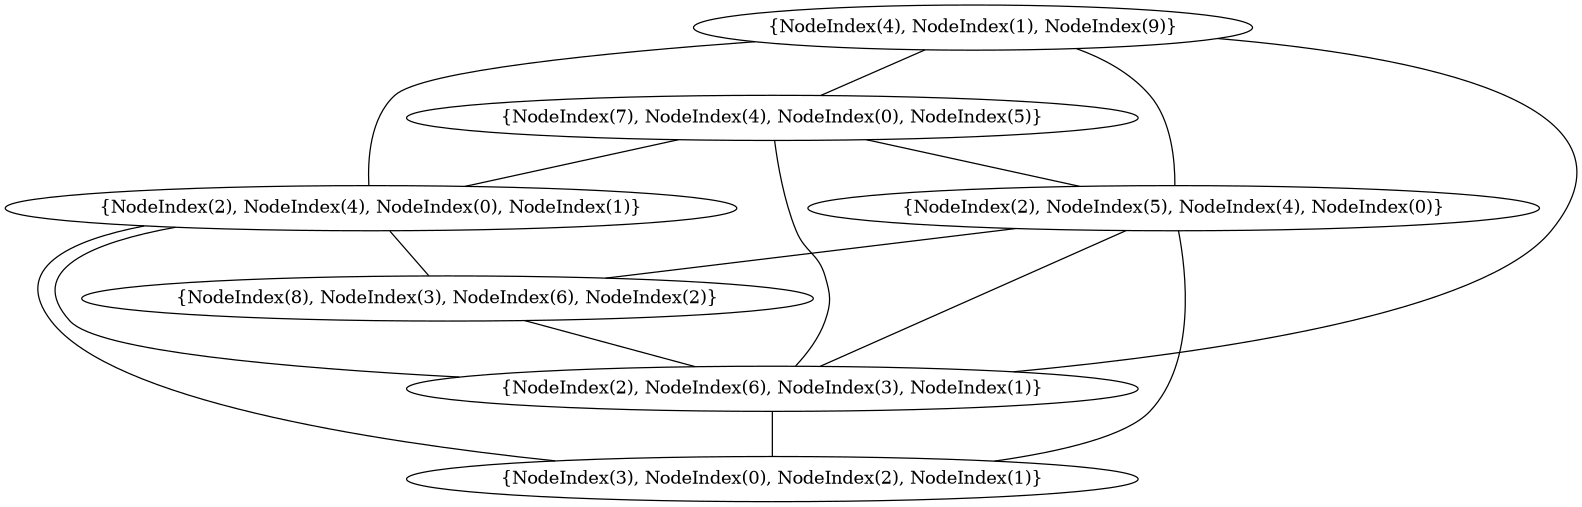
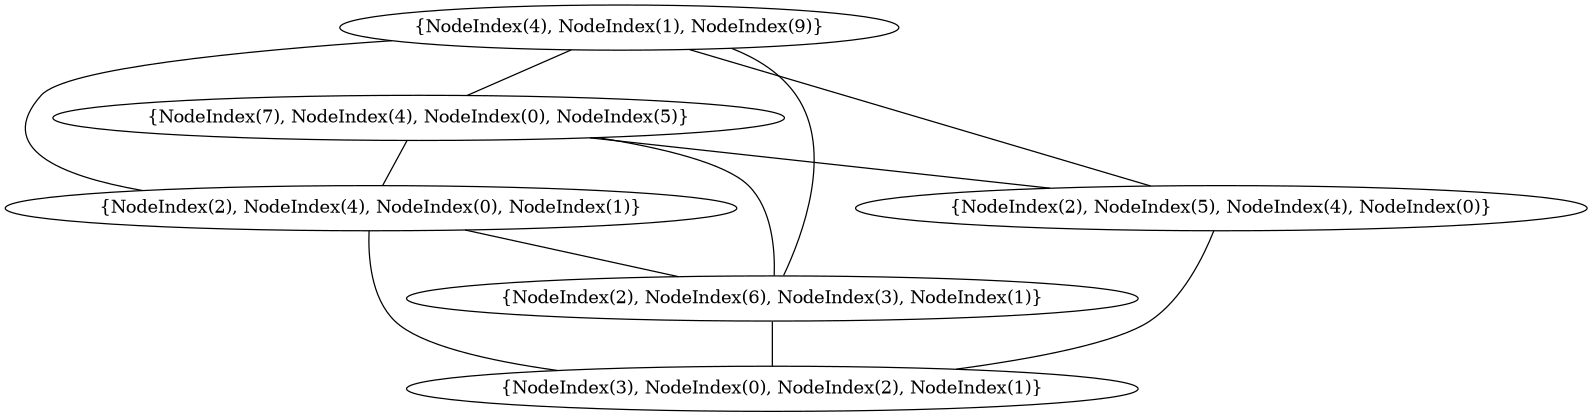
node "{NodeIndex(8), NodeIndex(3), NodeIndex(6), NodeIndex(2)}": removed
edge "{NodeIndex(2), NodeIndex(5), NodeIndex(4), NodeIndex(0)}" -- "{NodeIndex(2), NodeIndex(6), NodeIndex(3), NodeIndex(1)}": removed
